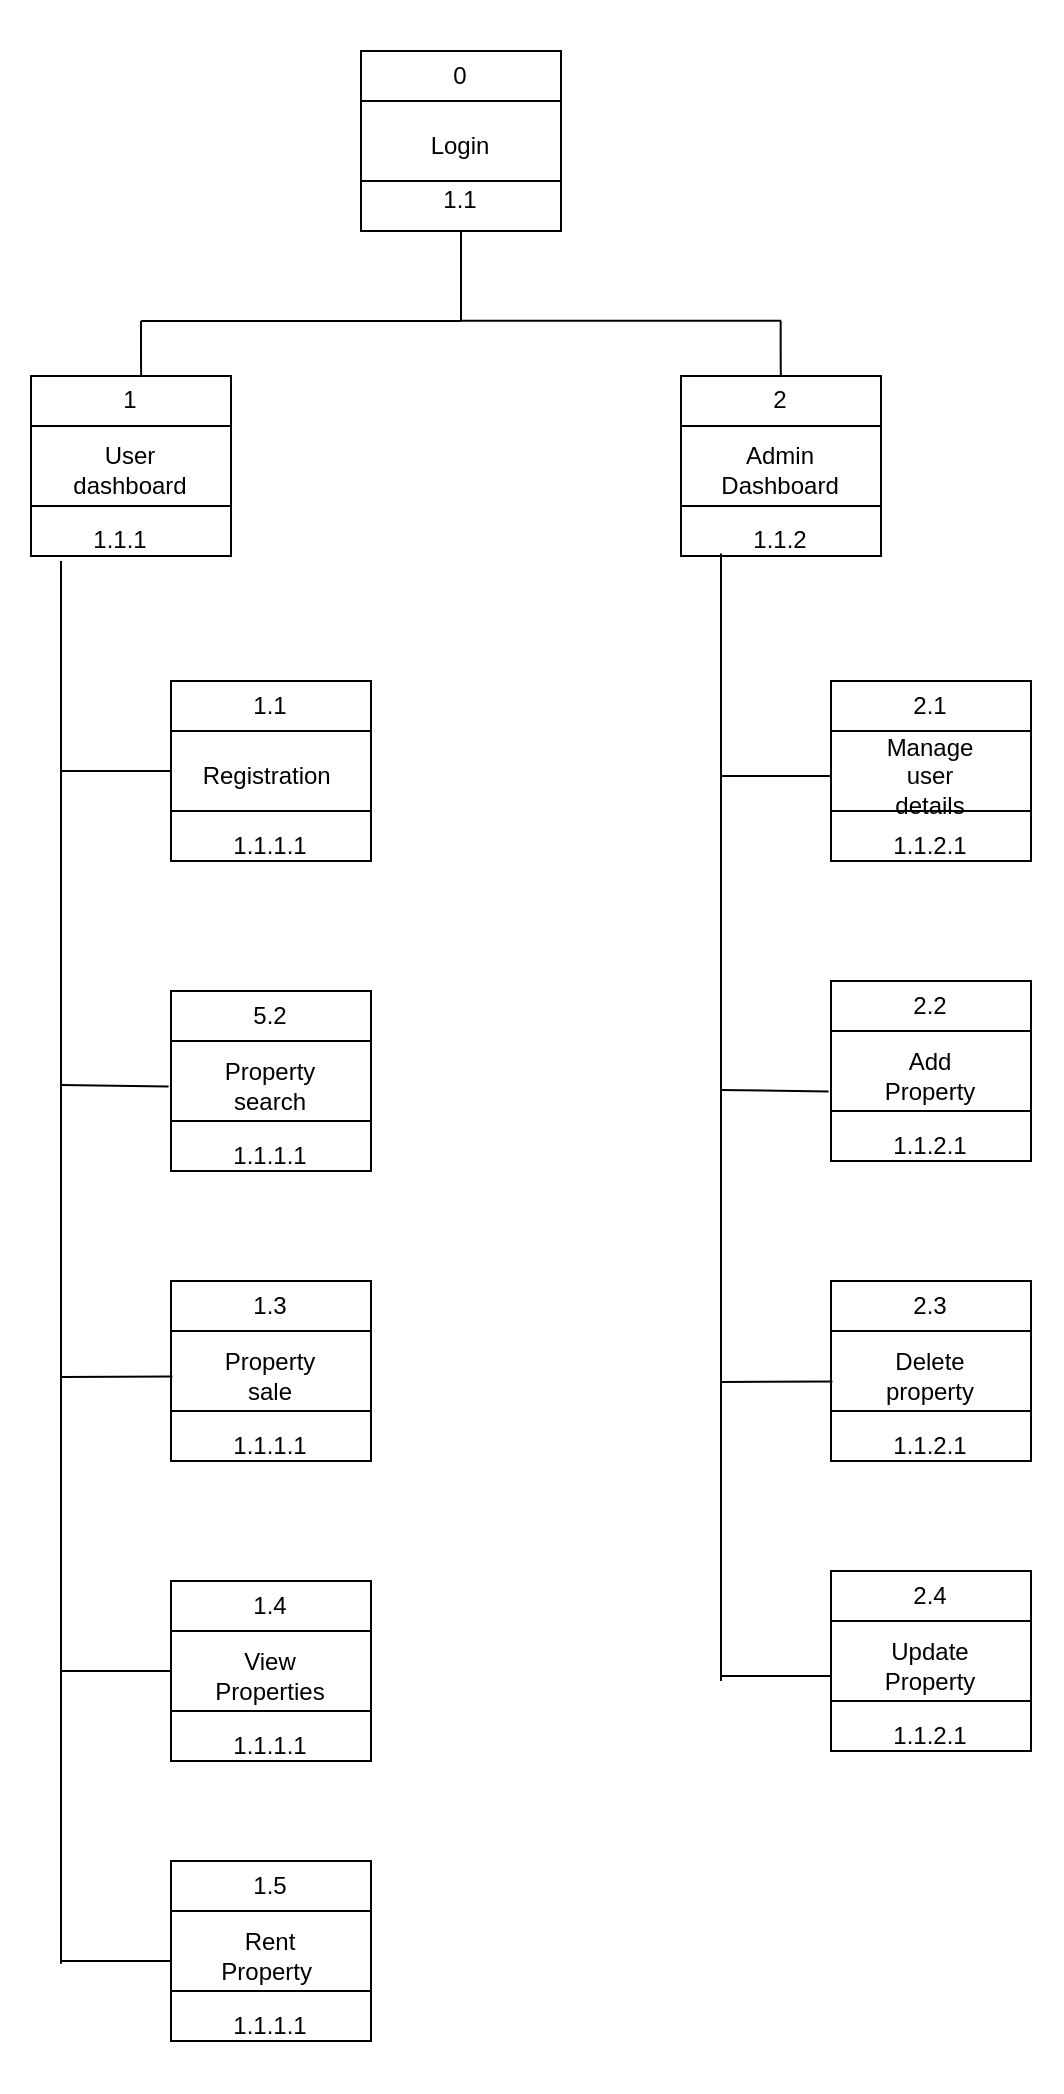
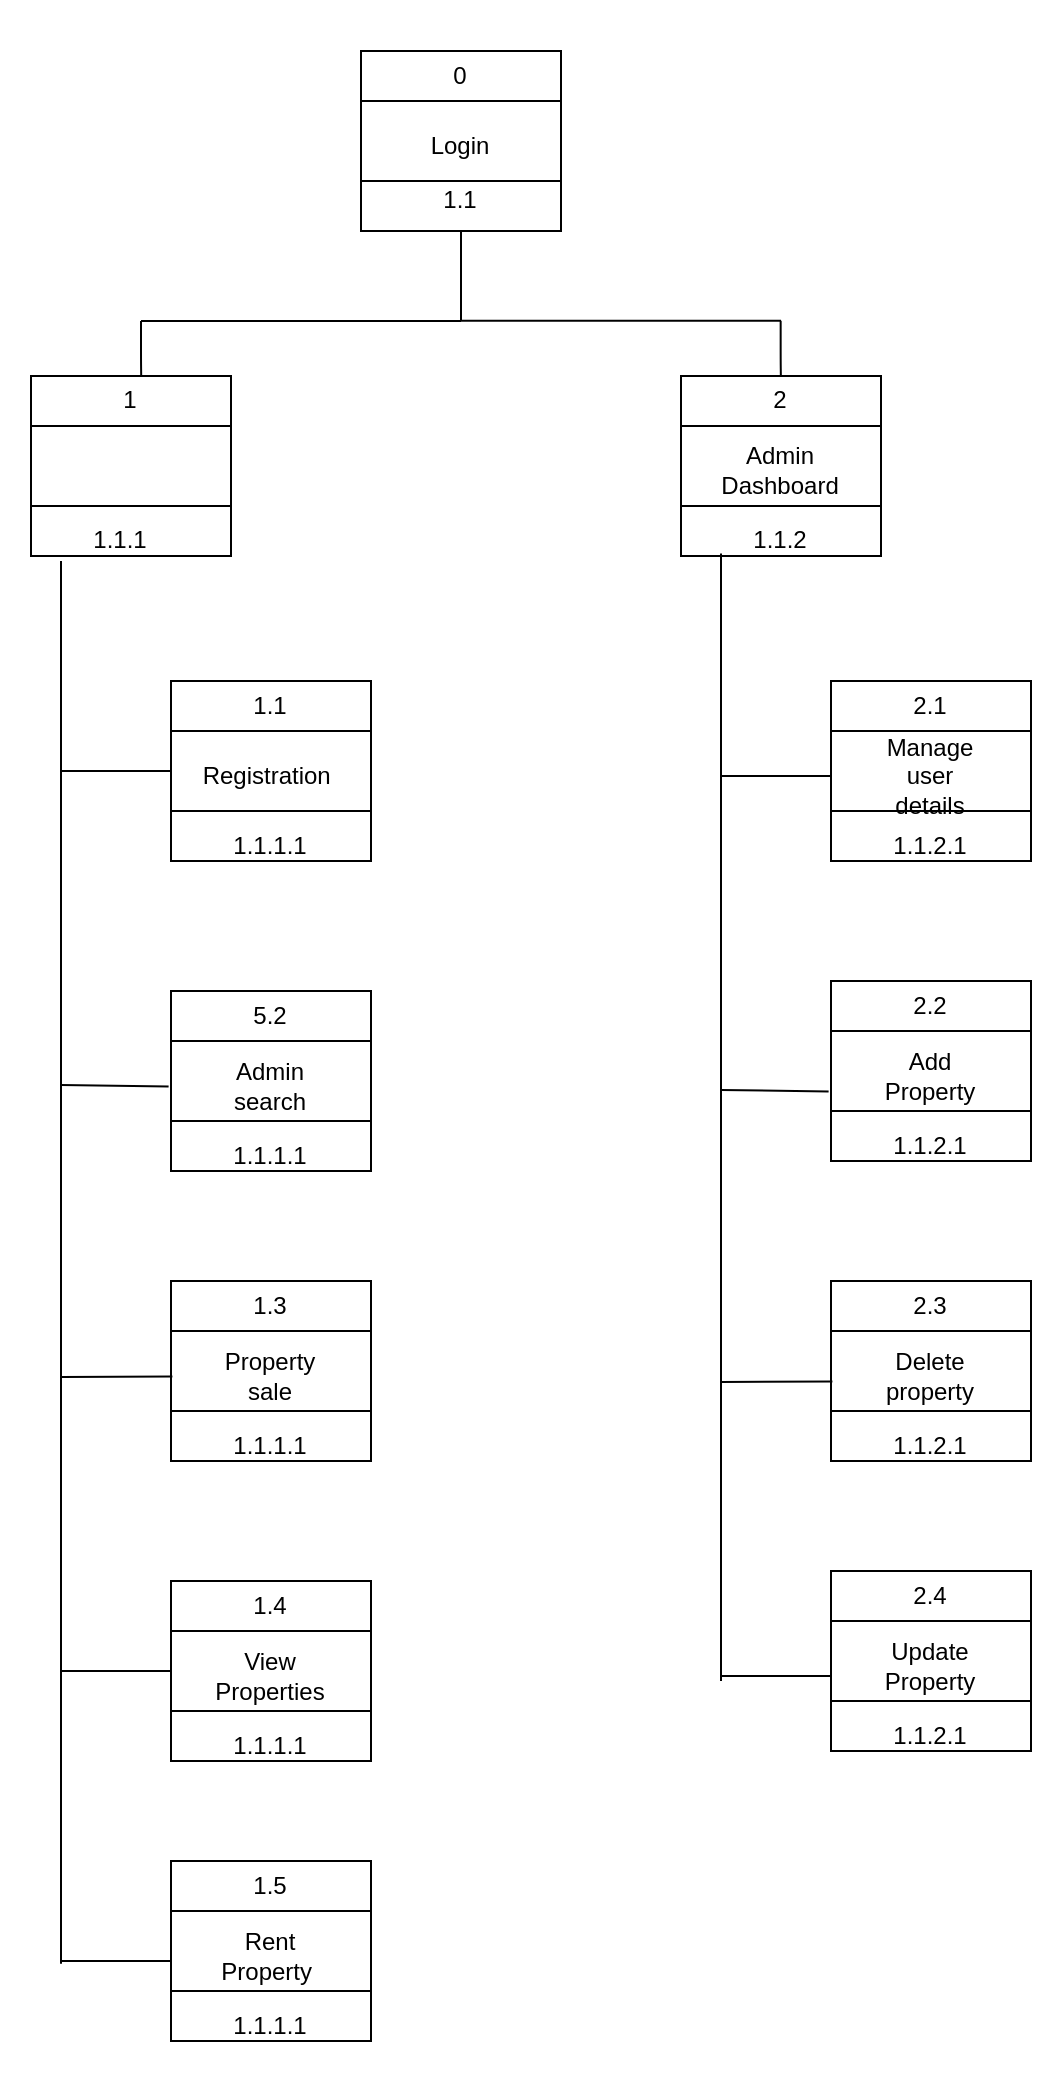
node "User dashboard": removed
node "Property search": label "Property search" -> "Admin search"
